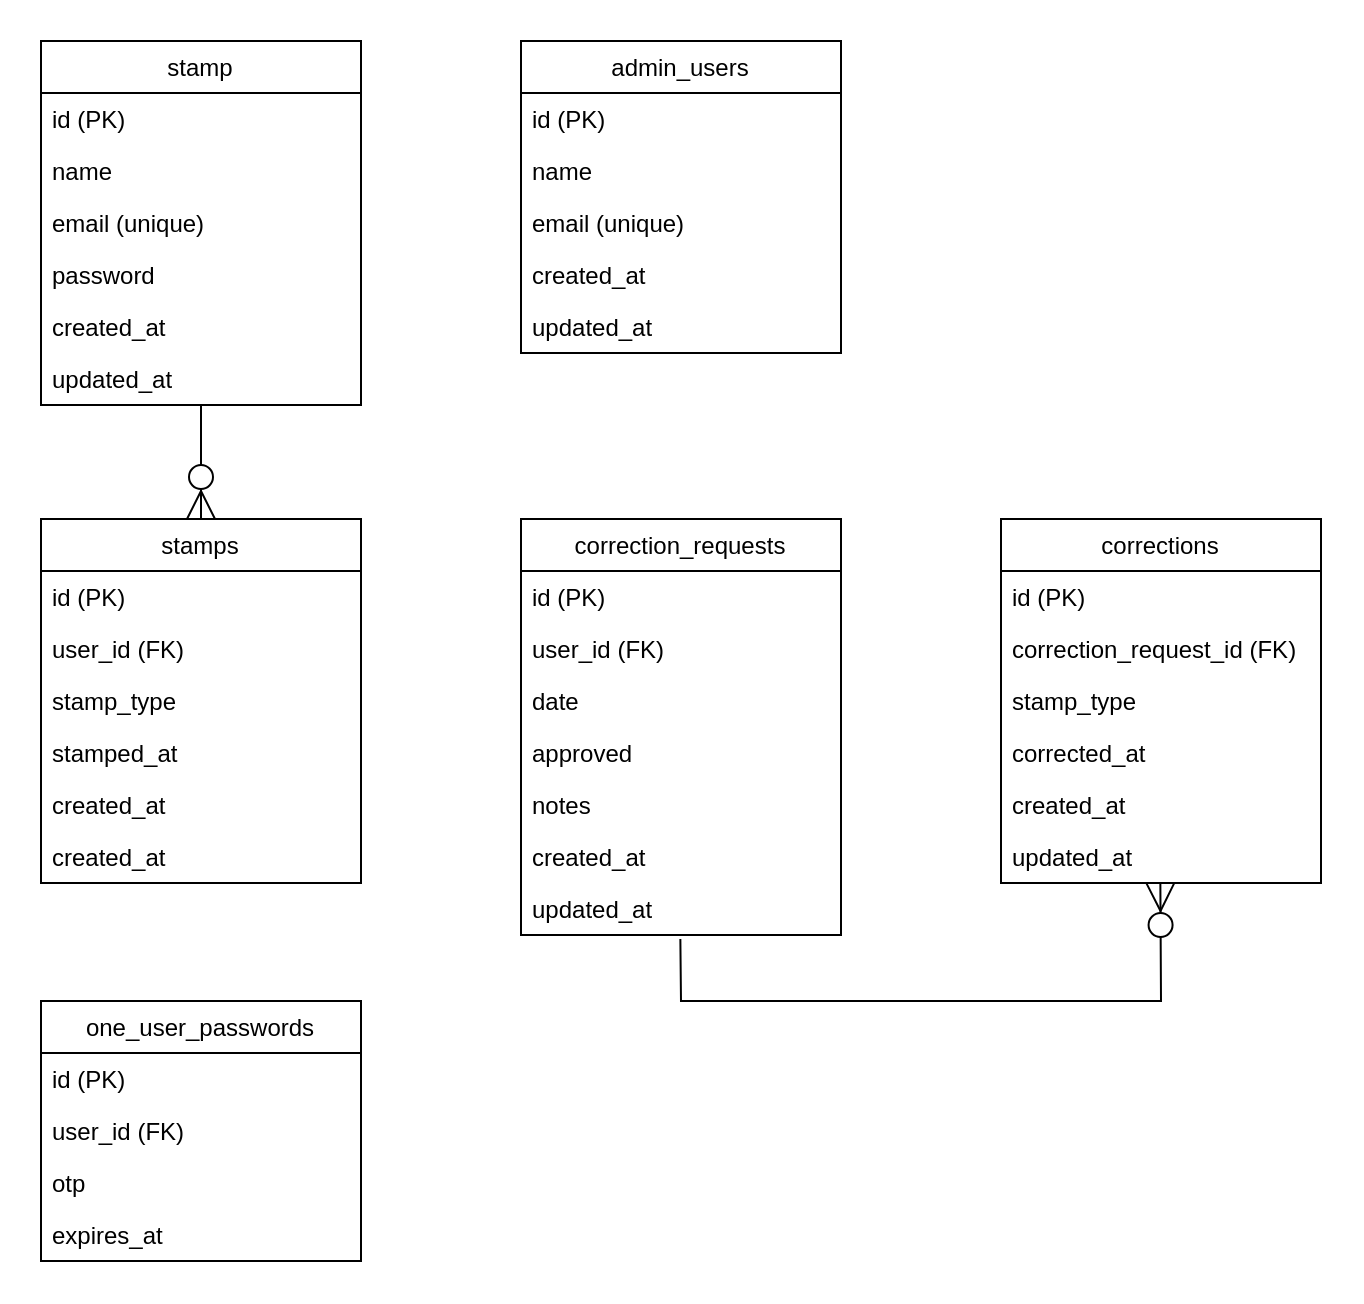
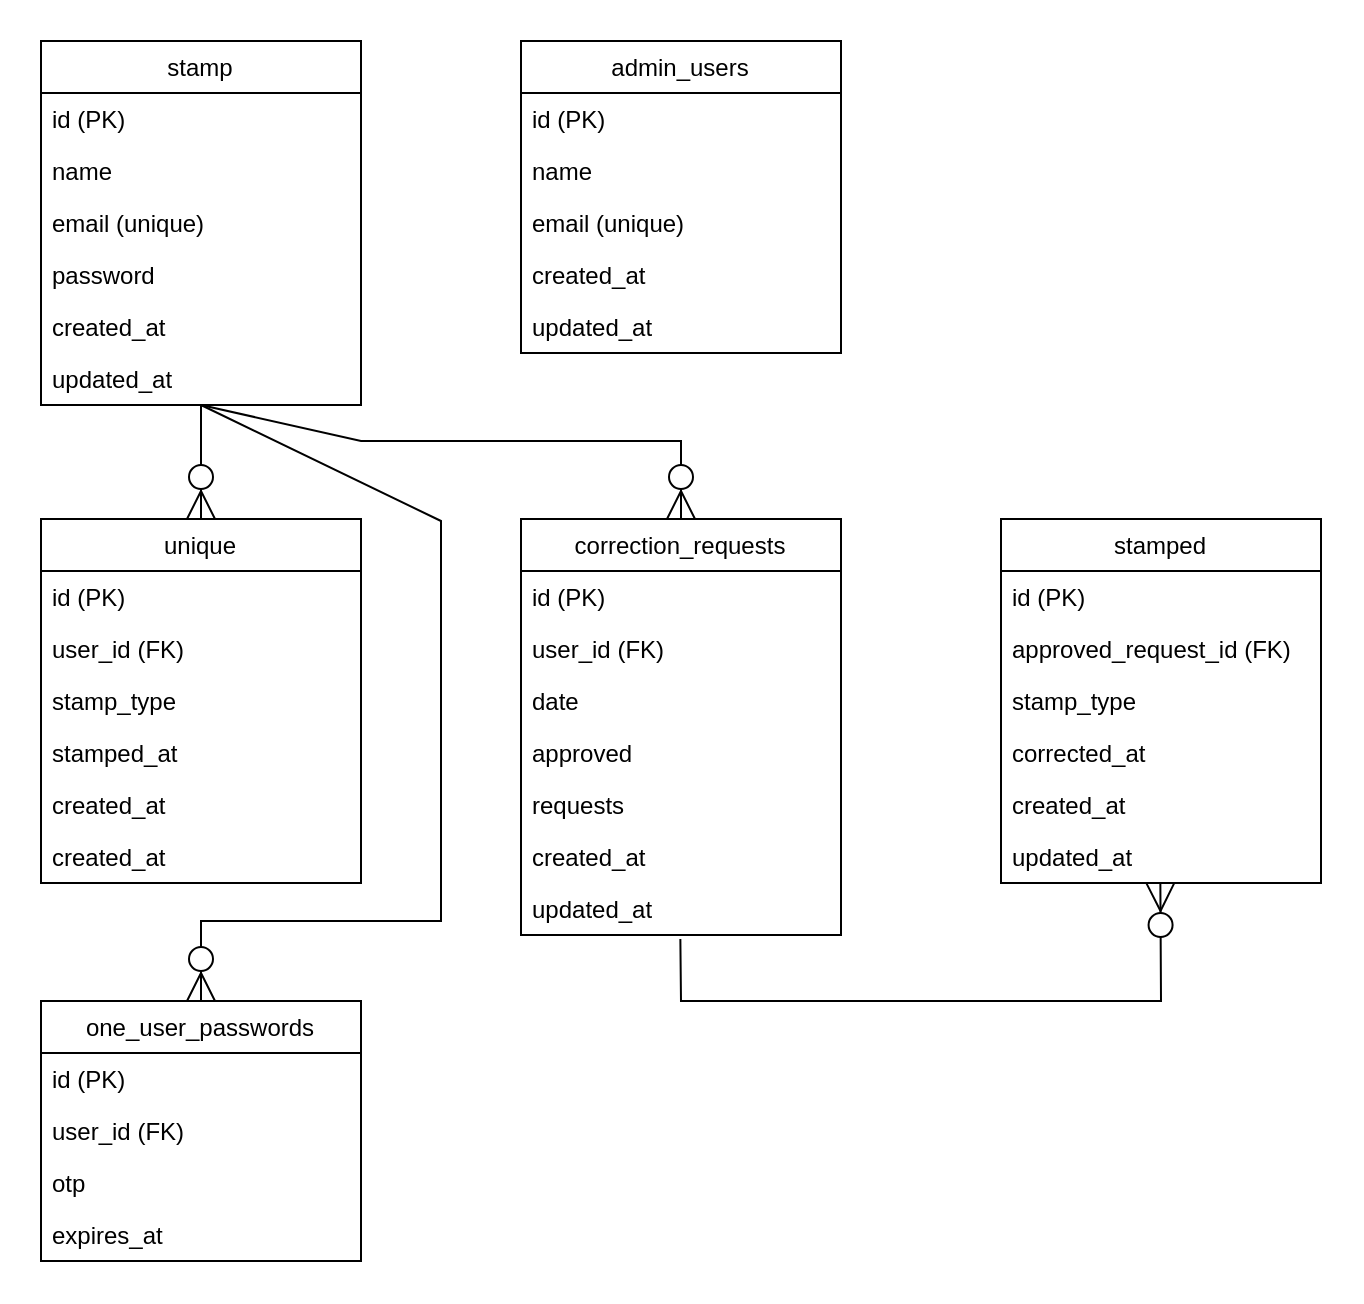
edge "stamp" -> "correction_requests": added
node "stamps": label "stamps" -> "unique"
node "corrections": label "corrections" -> "stamped"
node "correction_request_id (FK)": label "correction_request_id (FK)" -> "approved_request_id (FK)"
edge "stamp" -> "one_user_passwords": added
node "notes": label "notes" -> "requests"
